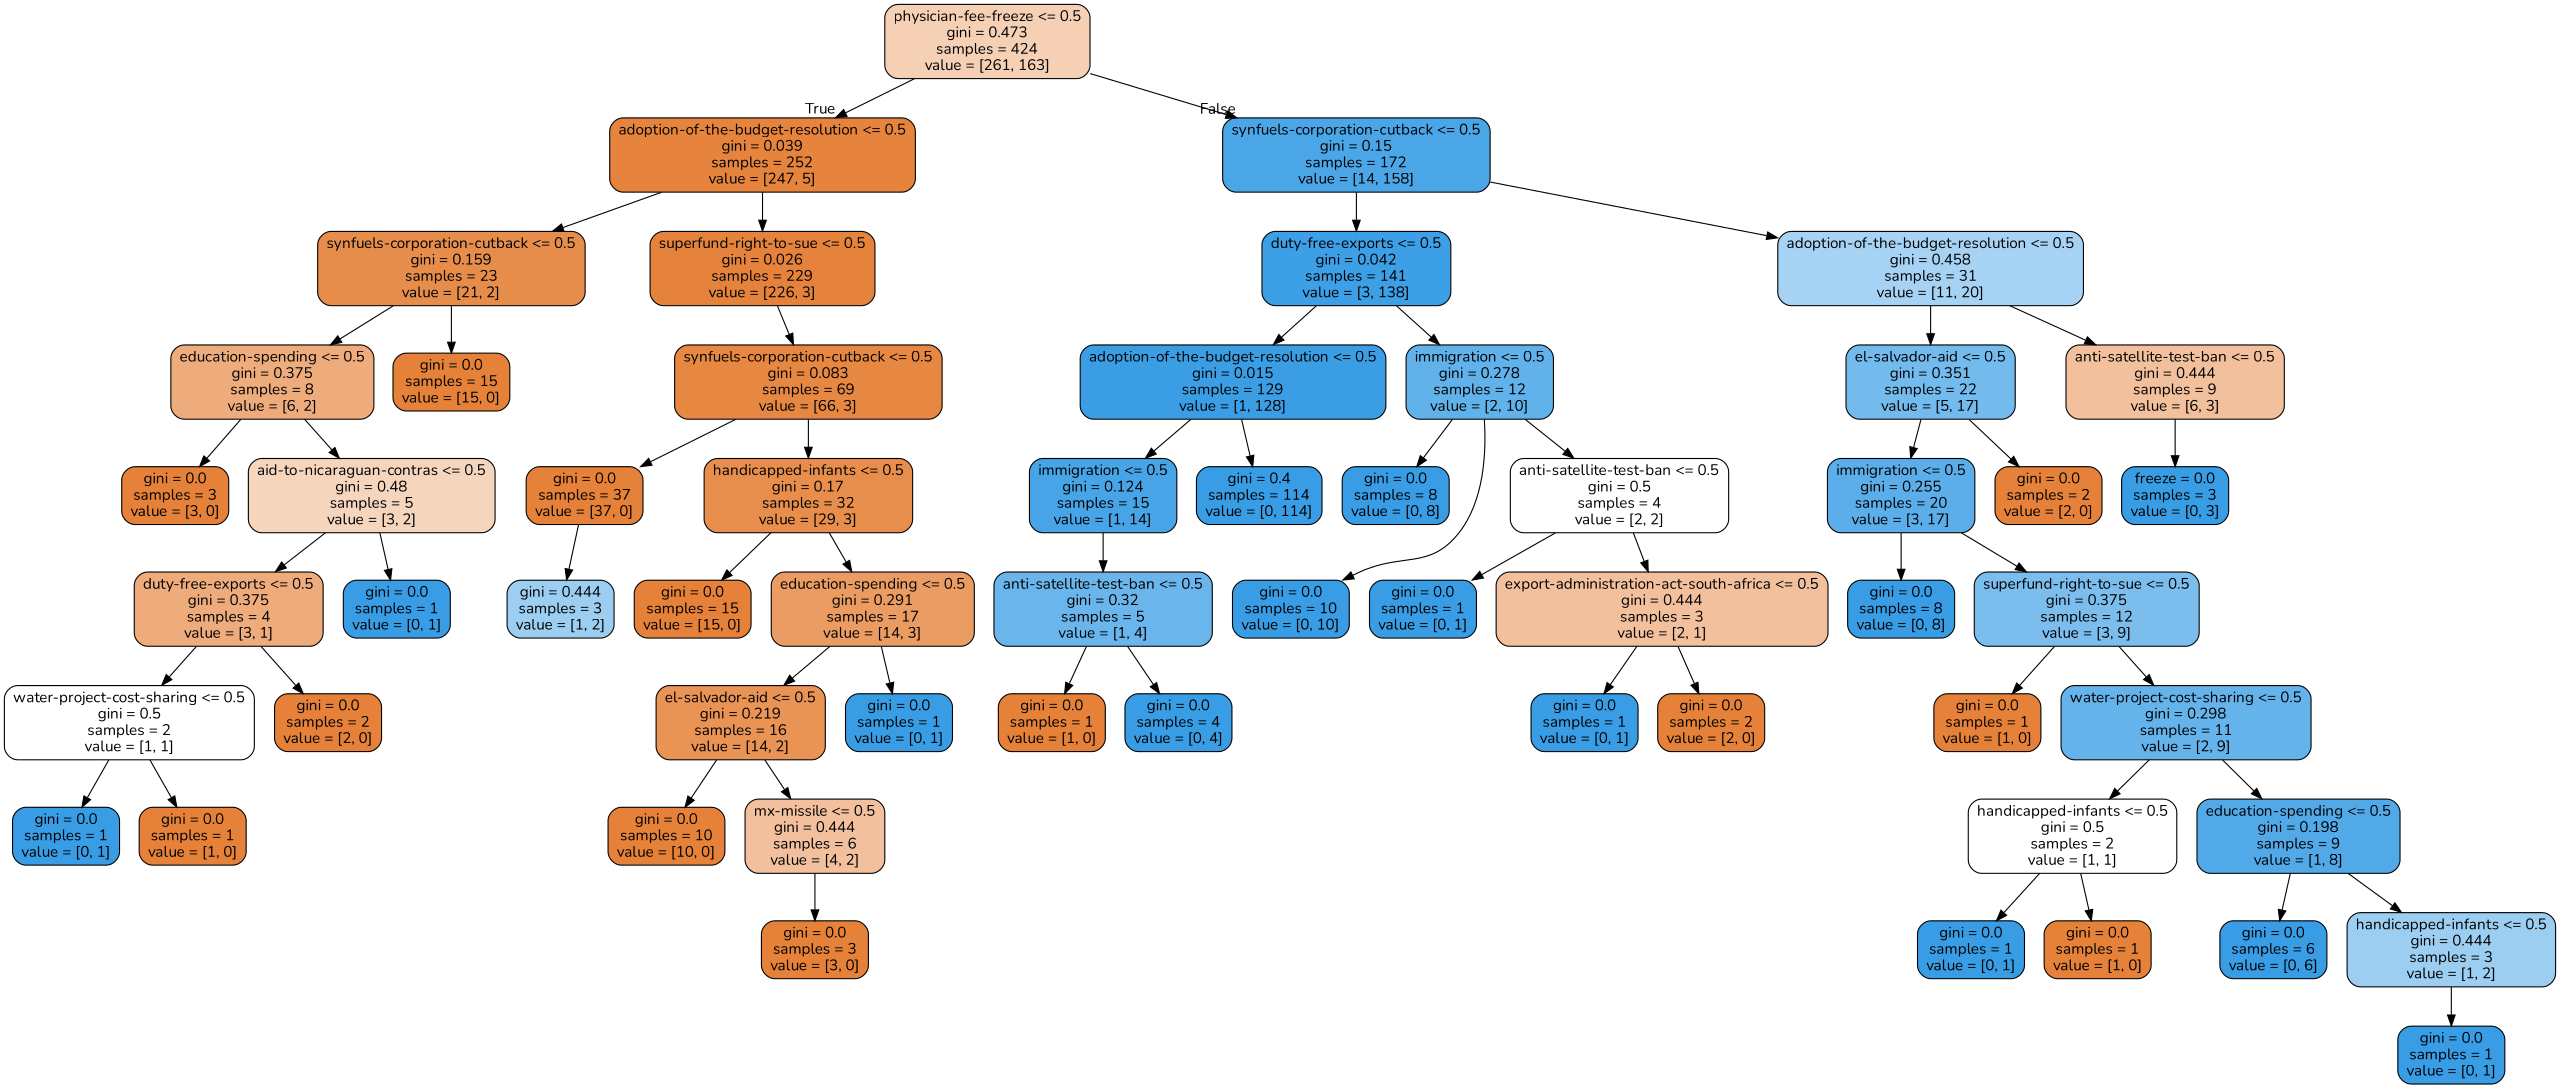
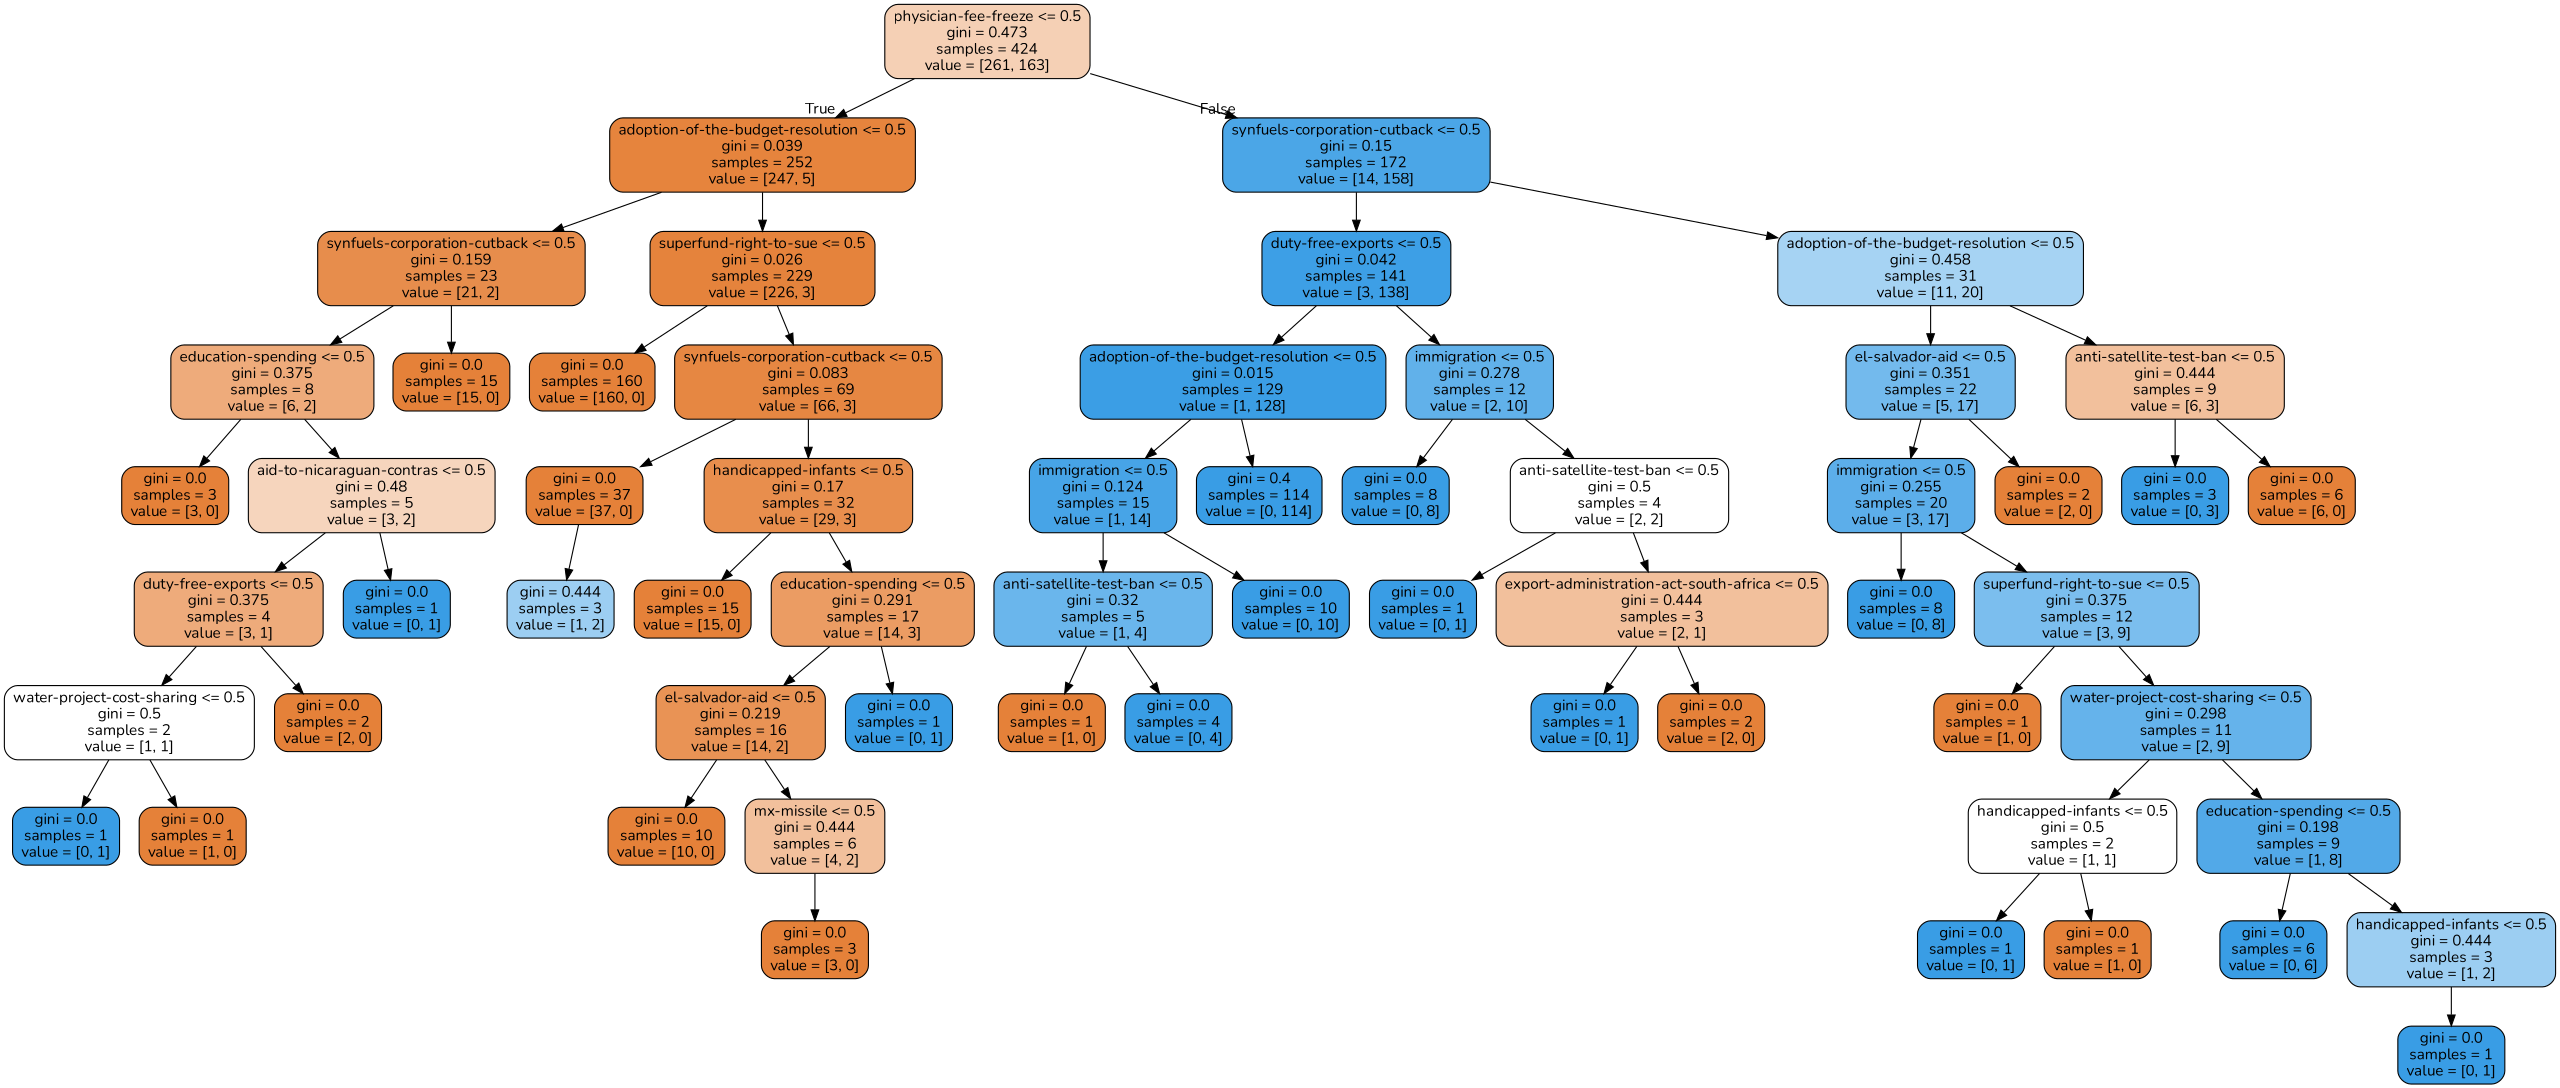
node "gini = 0.0 samples = 160 value = [160, 0]": added
node "freeze = 0.0 samples = 3 value = [0, 3]": label "freeze = 0.0 samples = 3 value = [0, 3]" -> "gini = 0.0 samples = 3 value = [0, 3]"
node "gini = 0.0 samples = 6 value = [6, 0]": added
edge "immigration <= 0.5 gini = 0.278 samples = 12 value = [2, 10]" -> "gini = 0.0 samples = 10 value = [0, 10]": now "immigration <= 0.5 gini = 0.124 samples = 15 value = [1, 14]" -> "gini = 0.0 samples = 10 value = [0, 10]"
